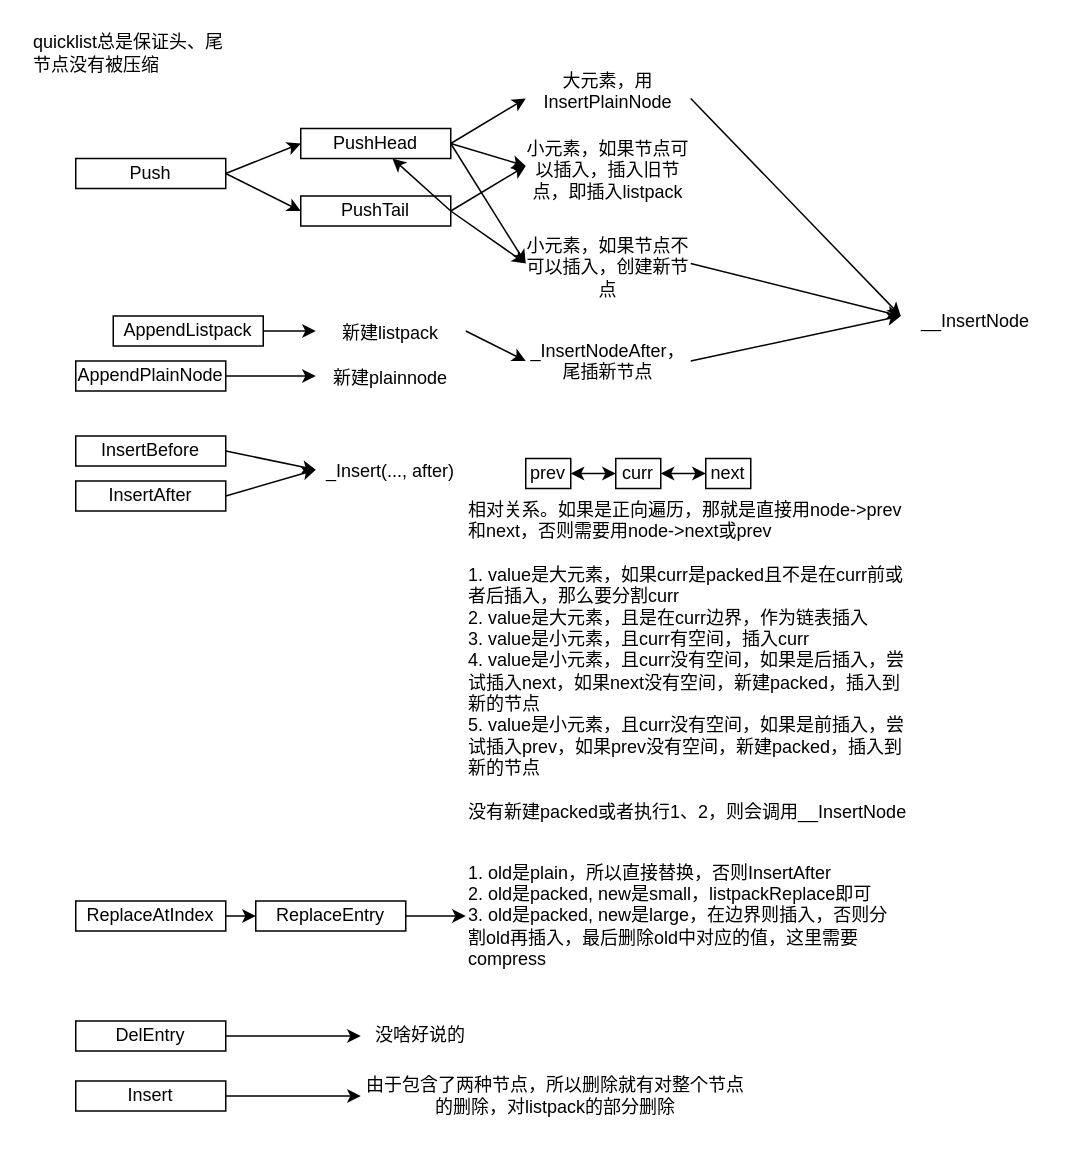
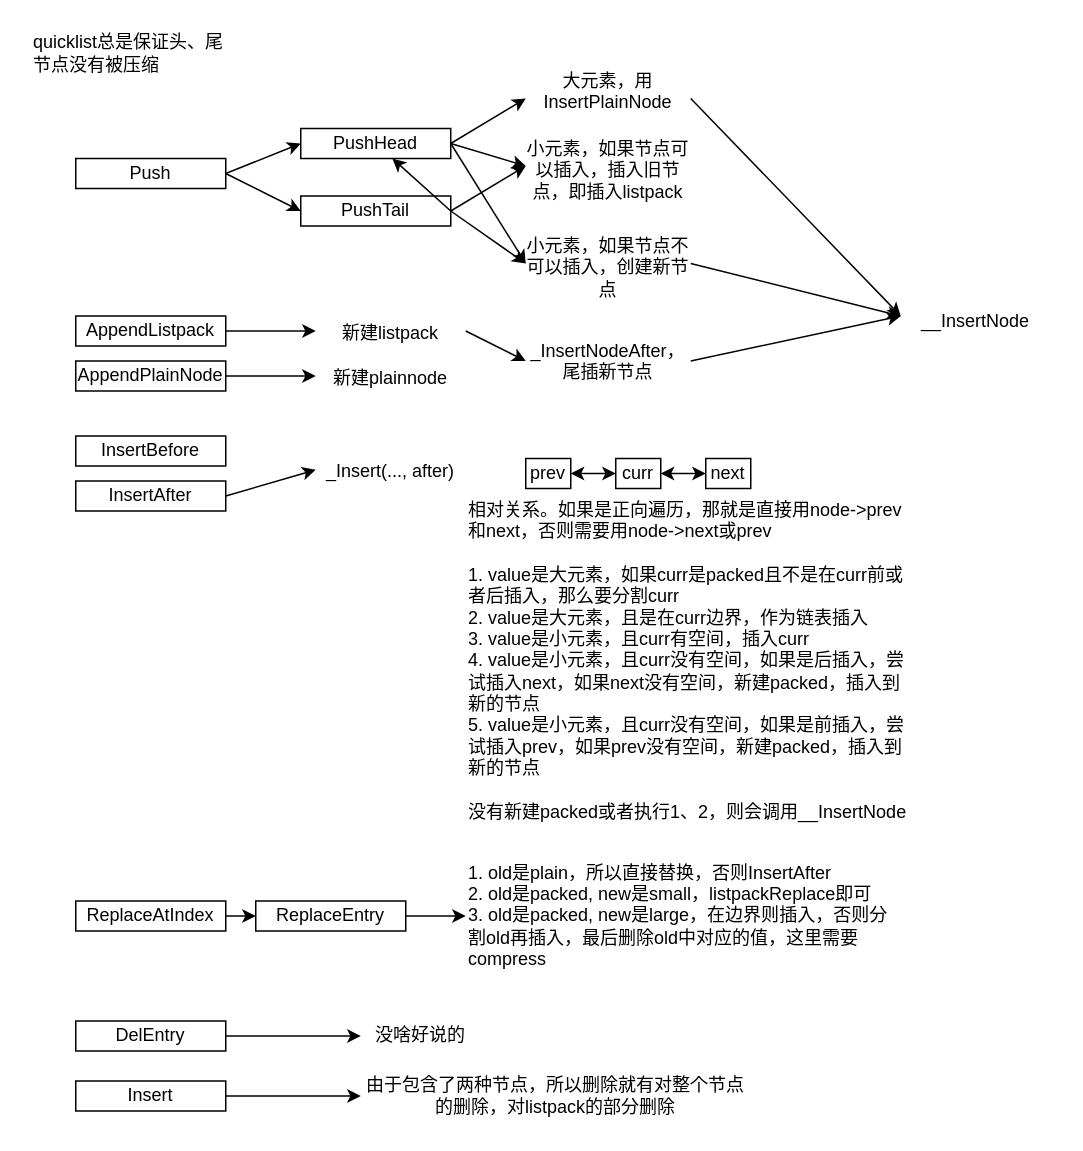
node "AppendListpack": moved (188, 331) -> (151, 331)
edge "InsertBefore" -> "_Insert(..., after)": removed
